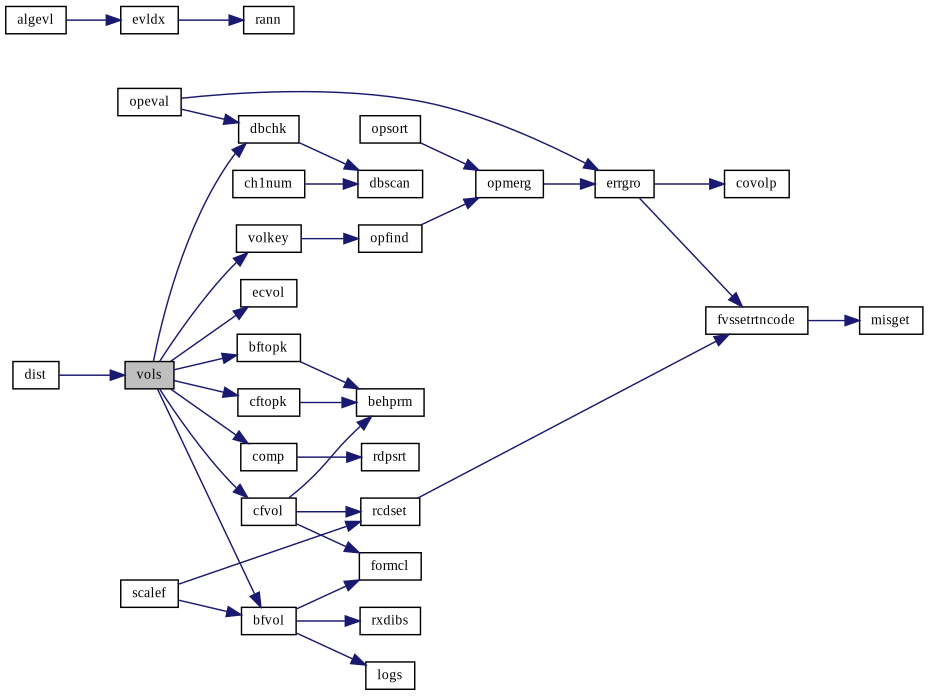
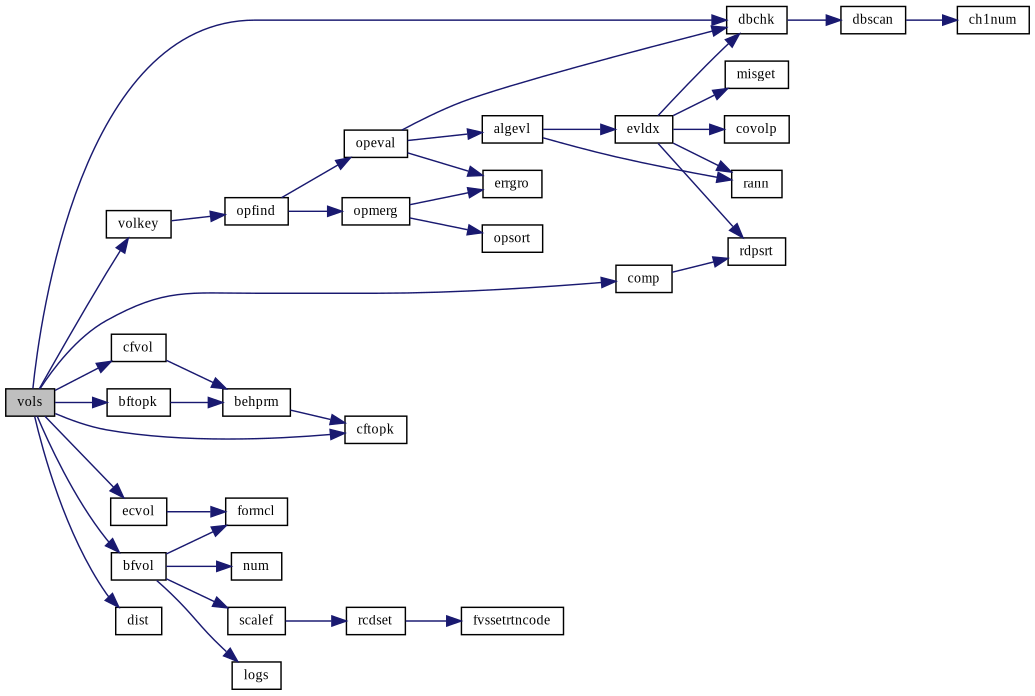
edge "evldx" -> "dbchk": added
edge "opeval" -> "algevl": added
edge "opsort" -> "opmerg": reversed
edge "algevl" -> "rann": added
edge "opfind" -> "opeval": added
edge "ch1num" -> "dbscan": reversed
edge "errgro" -> "covolp": now "evldx" -> "covolp"
edge "evldx" -> "rdpsrt": added
edge "errgro" -> "fvssetrtncode": removed
edge "fvssetrtncode" -> "misget": now "evldx" -> "misget"
edge "dist" -> "vols": reversed
edge "cftopk" -> "behprm": reversed
edge "cfvol" -> "rcdset": removed
edge "cfvol" -> "formcl": now "ecvol" -> "formcl"
edge "scalef" -> "bfvol": reversed
node "rxdibs": label "rxdibs" -> "num"
